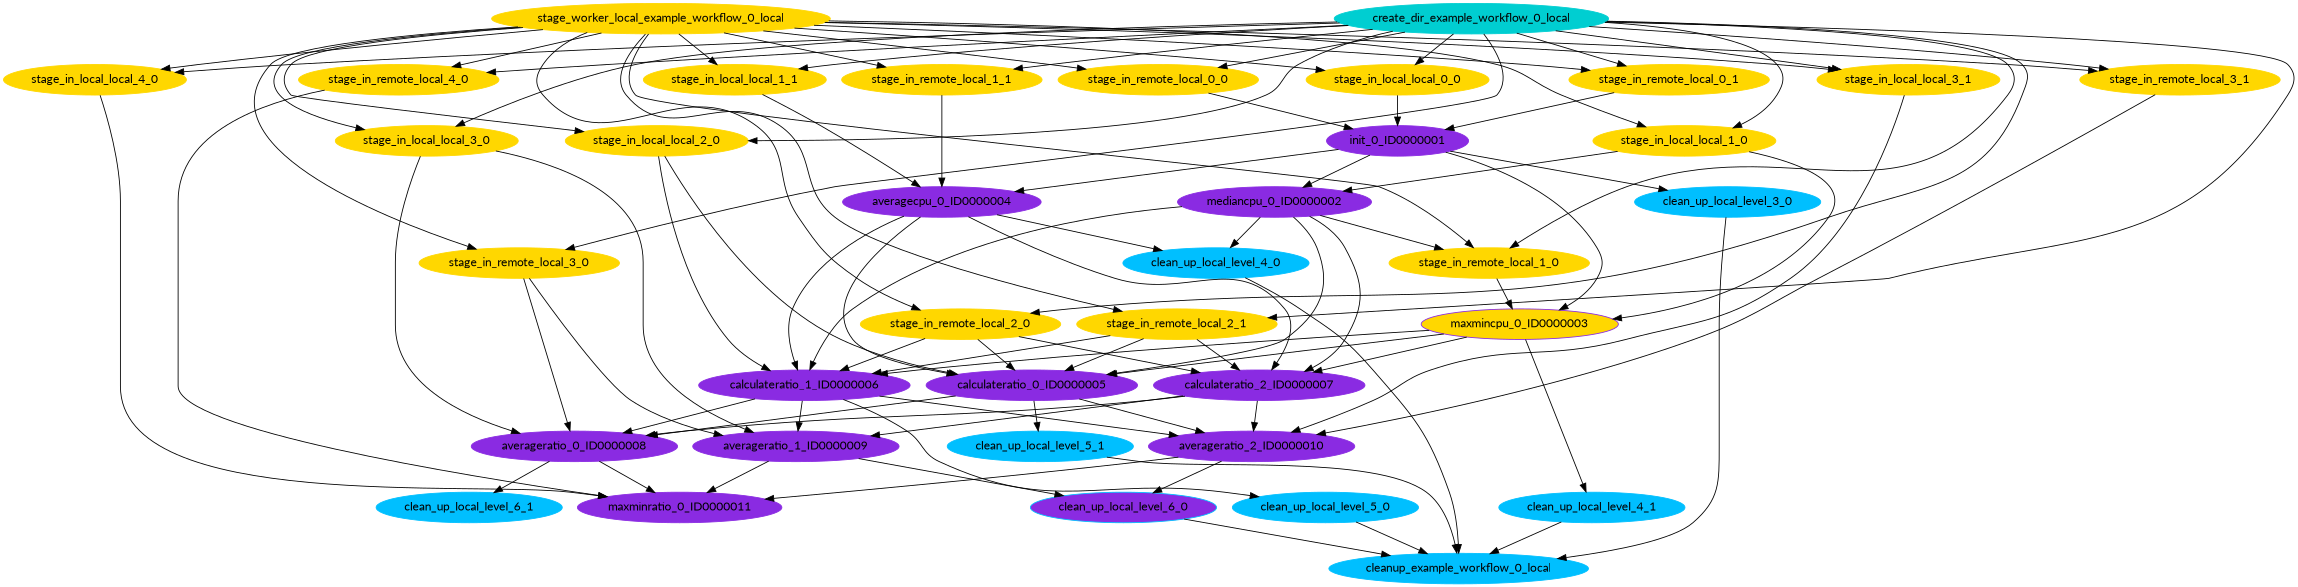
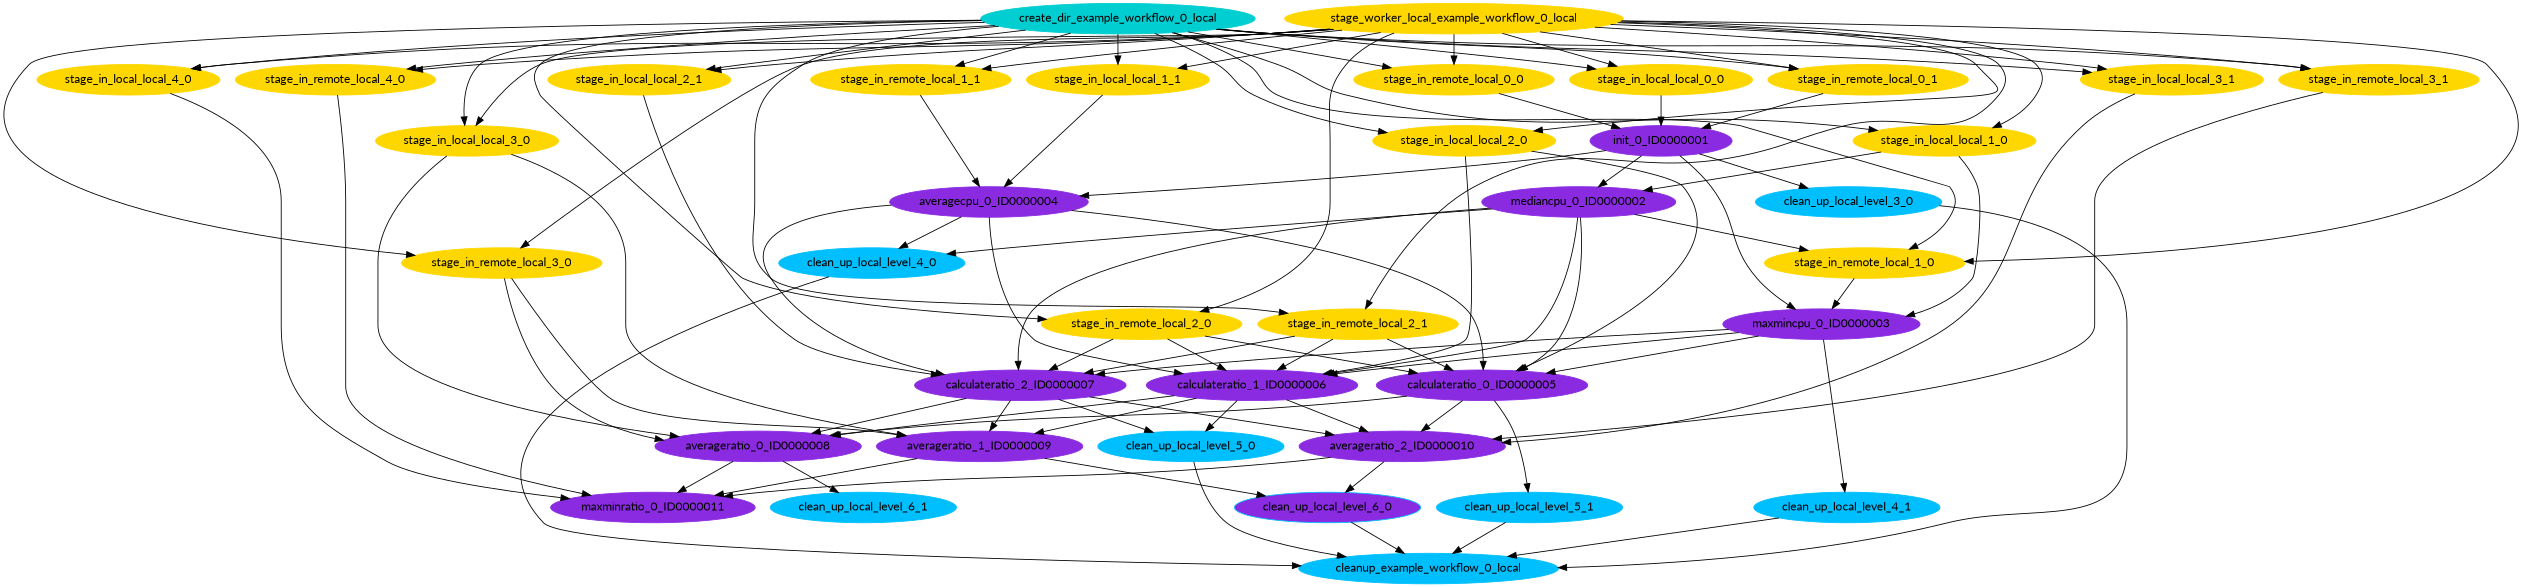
node "stage_in_local_local_2_1": added
node "maxmincpu_0_ID0000003": fillcolor gold -> blueviolet
edge "calculateratio_2_ID0000007" -> "clean_up_local_level_5_0": added
